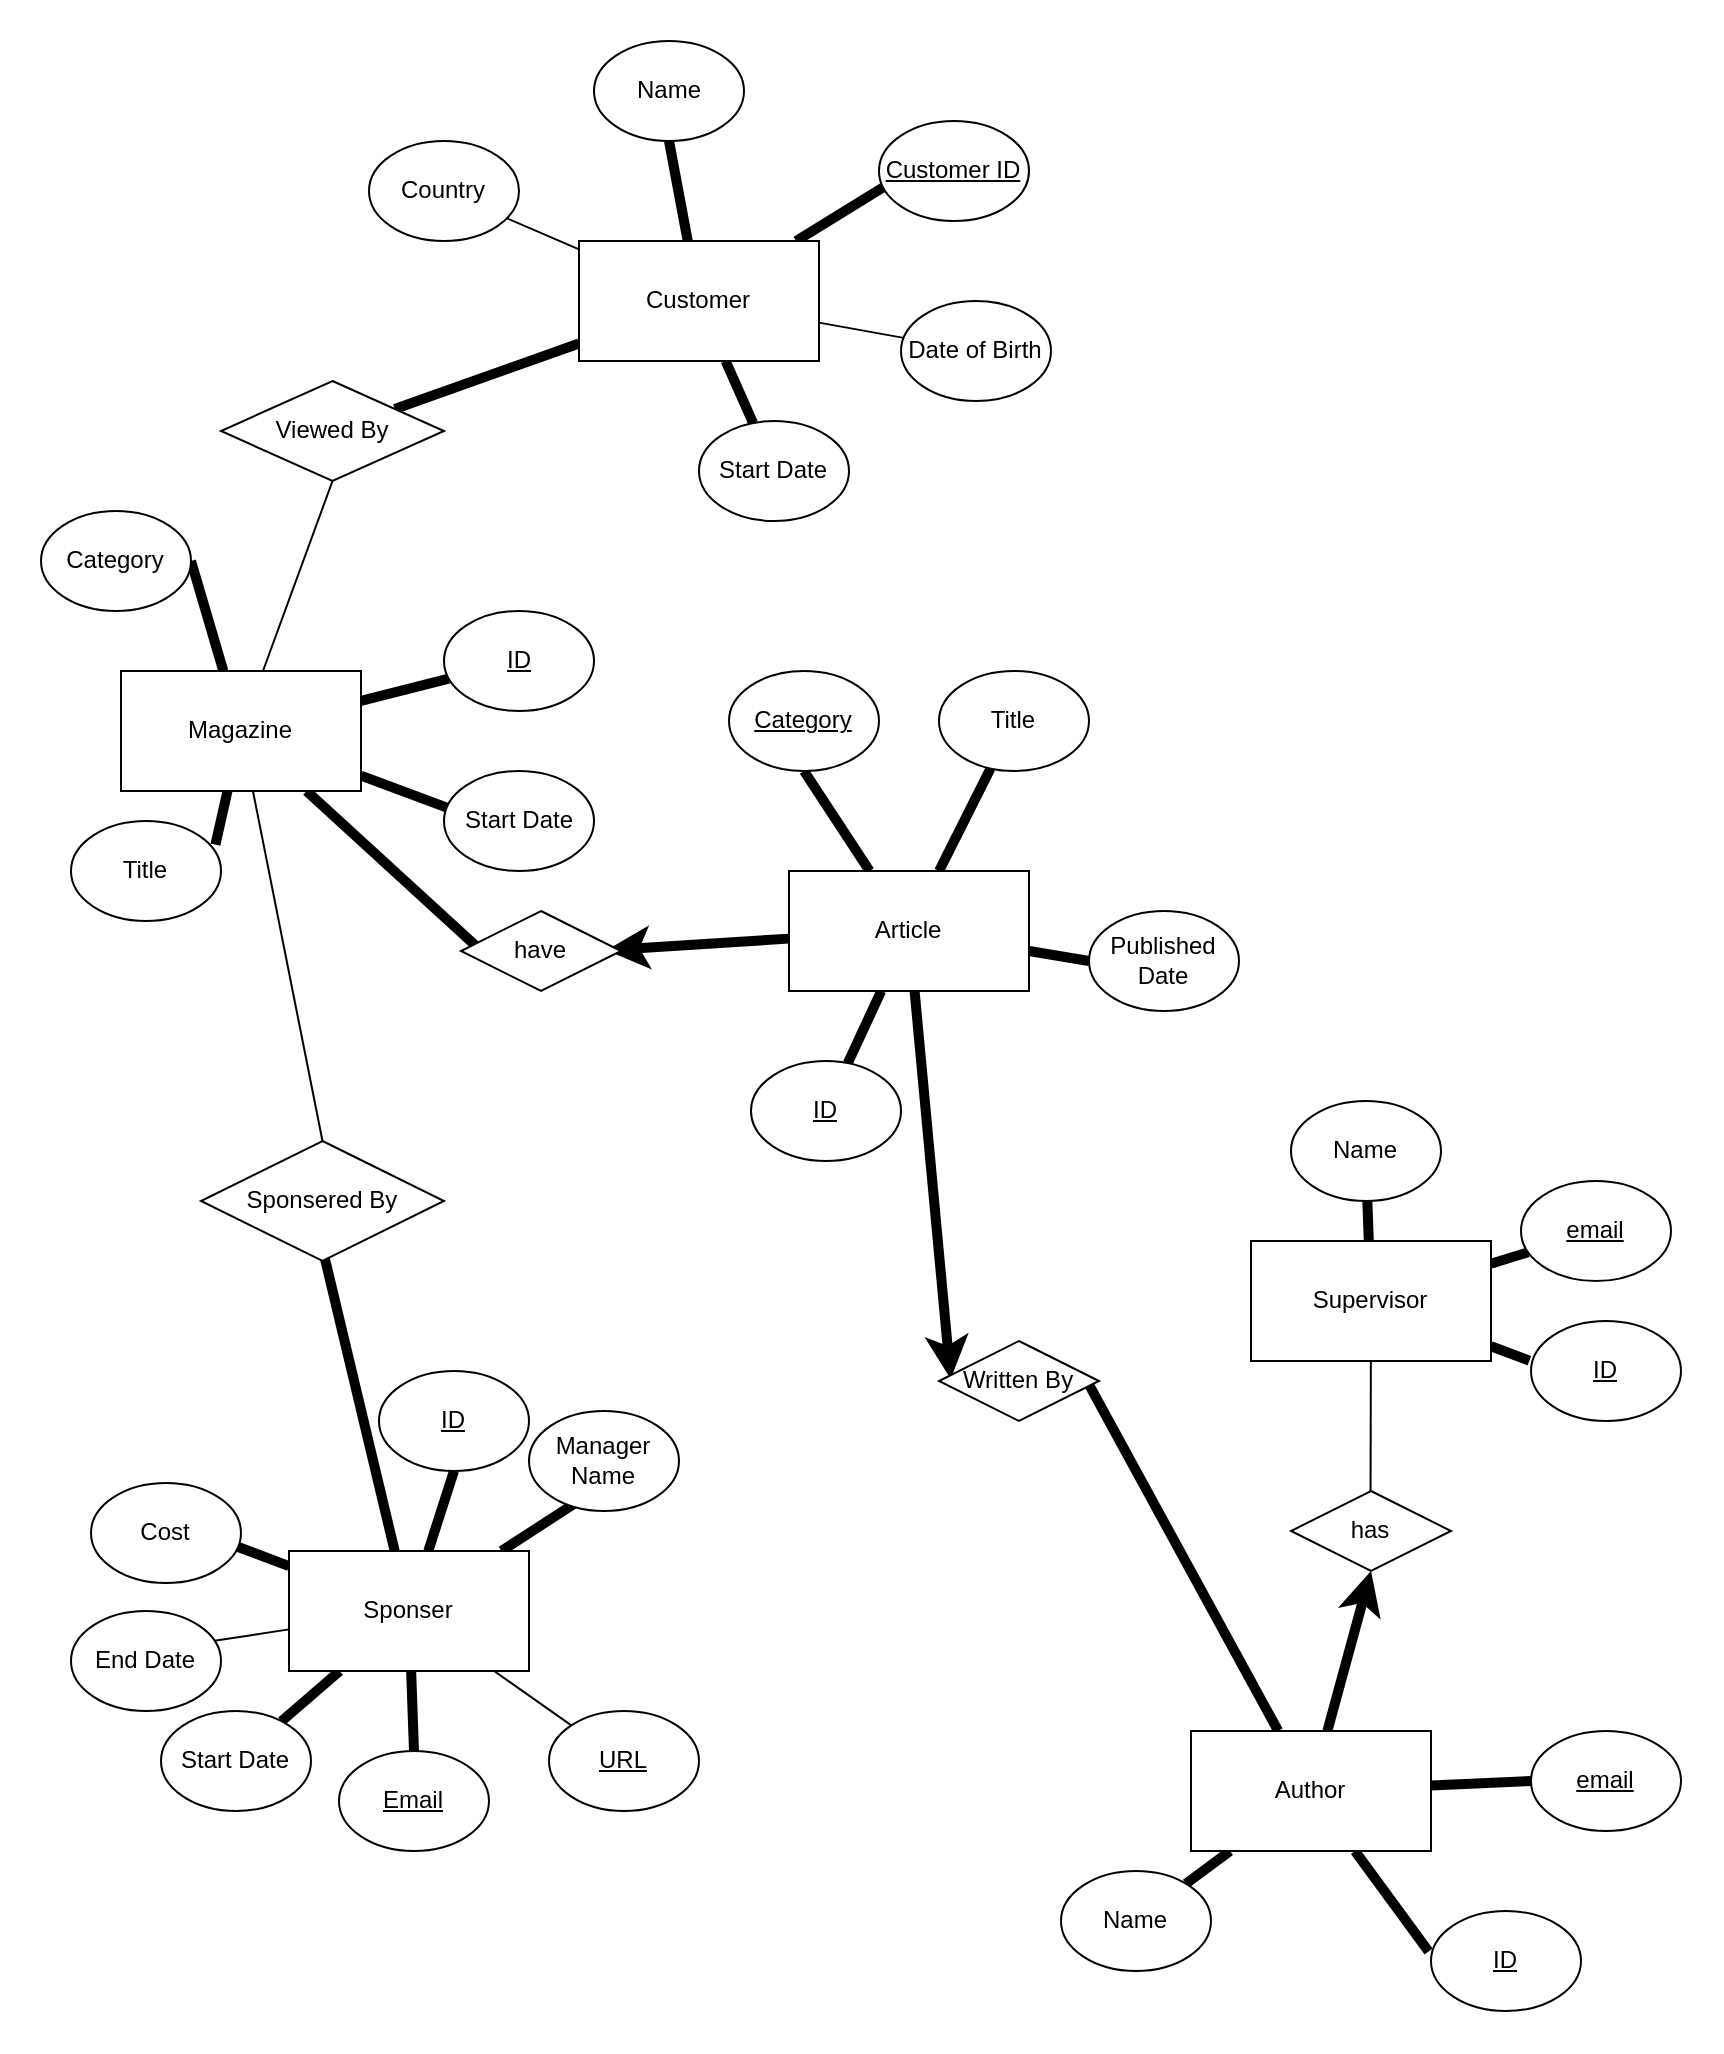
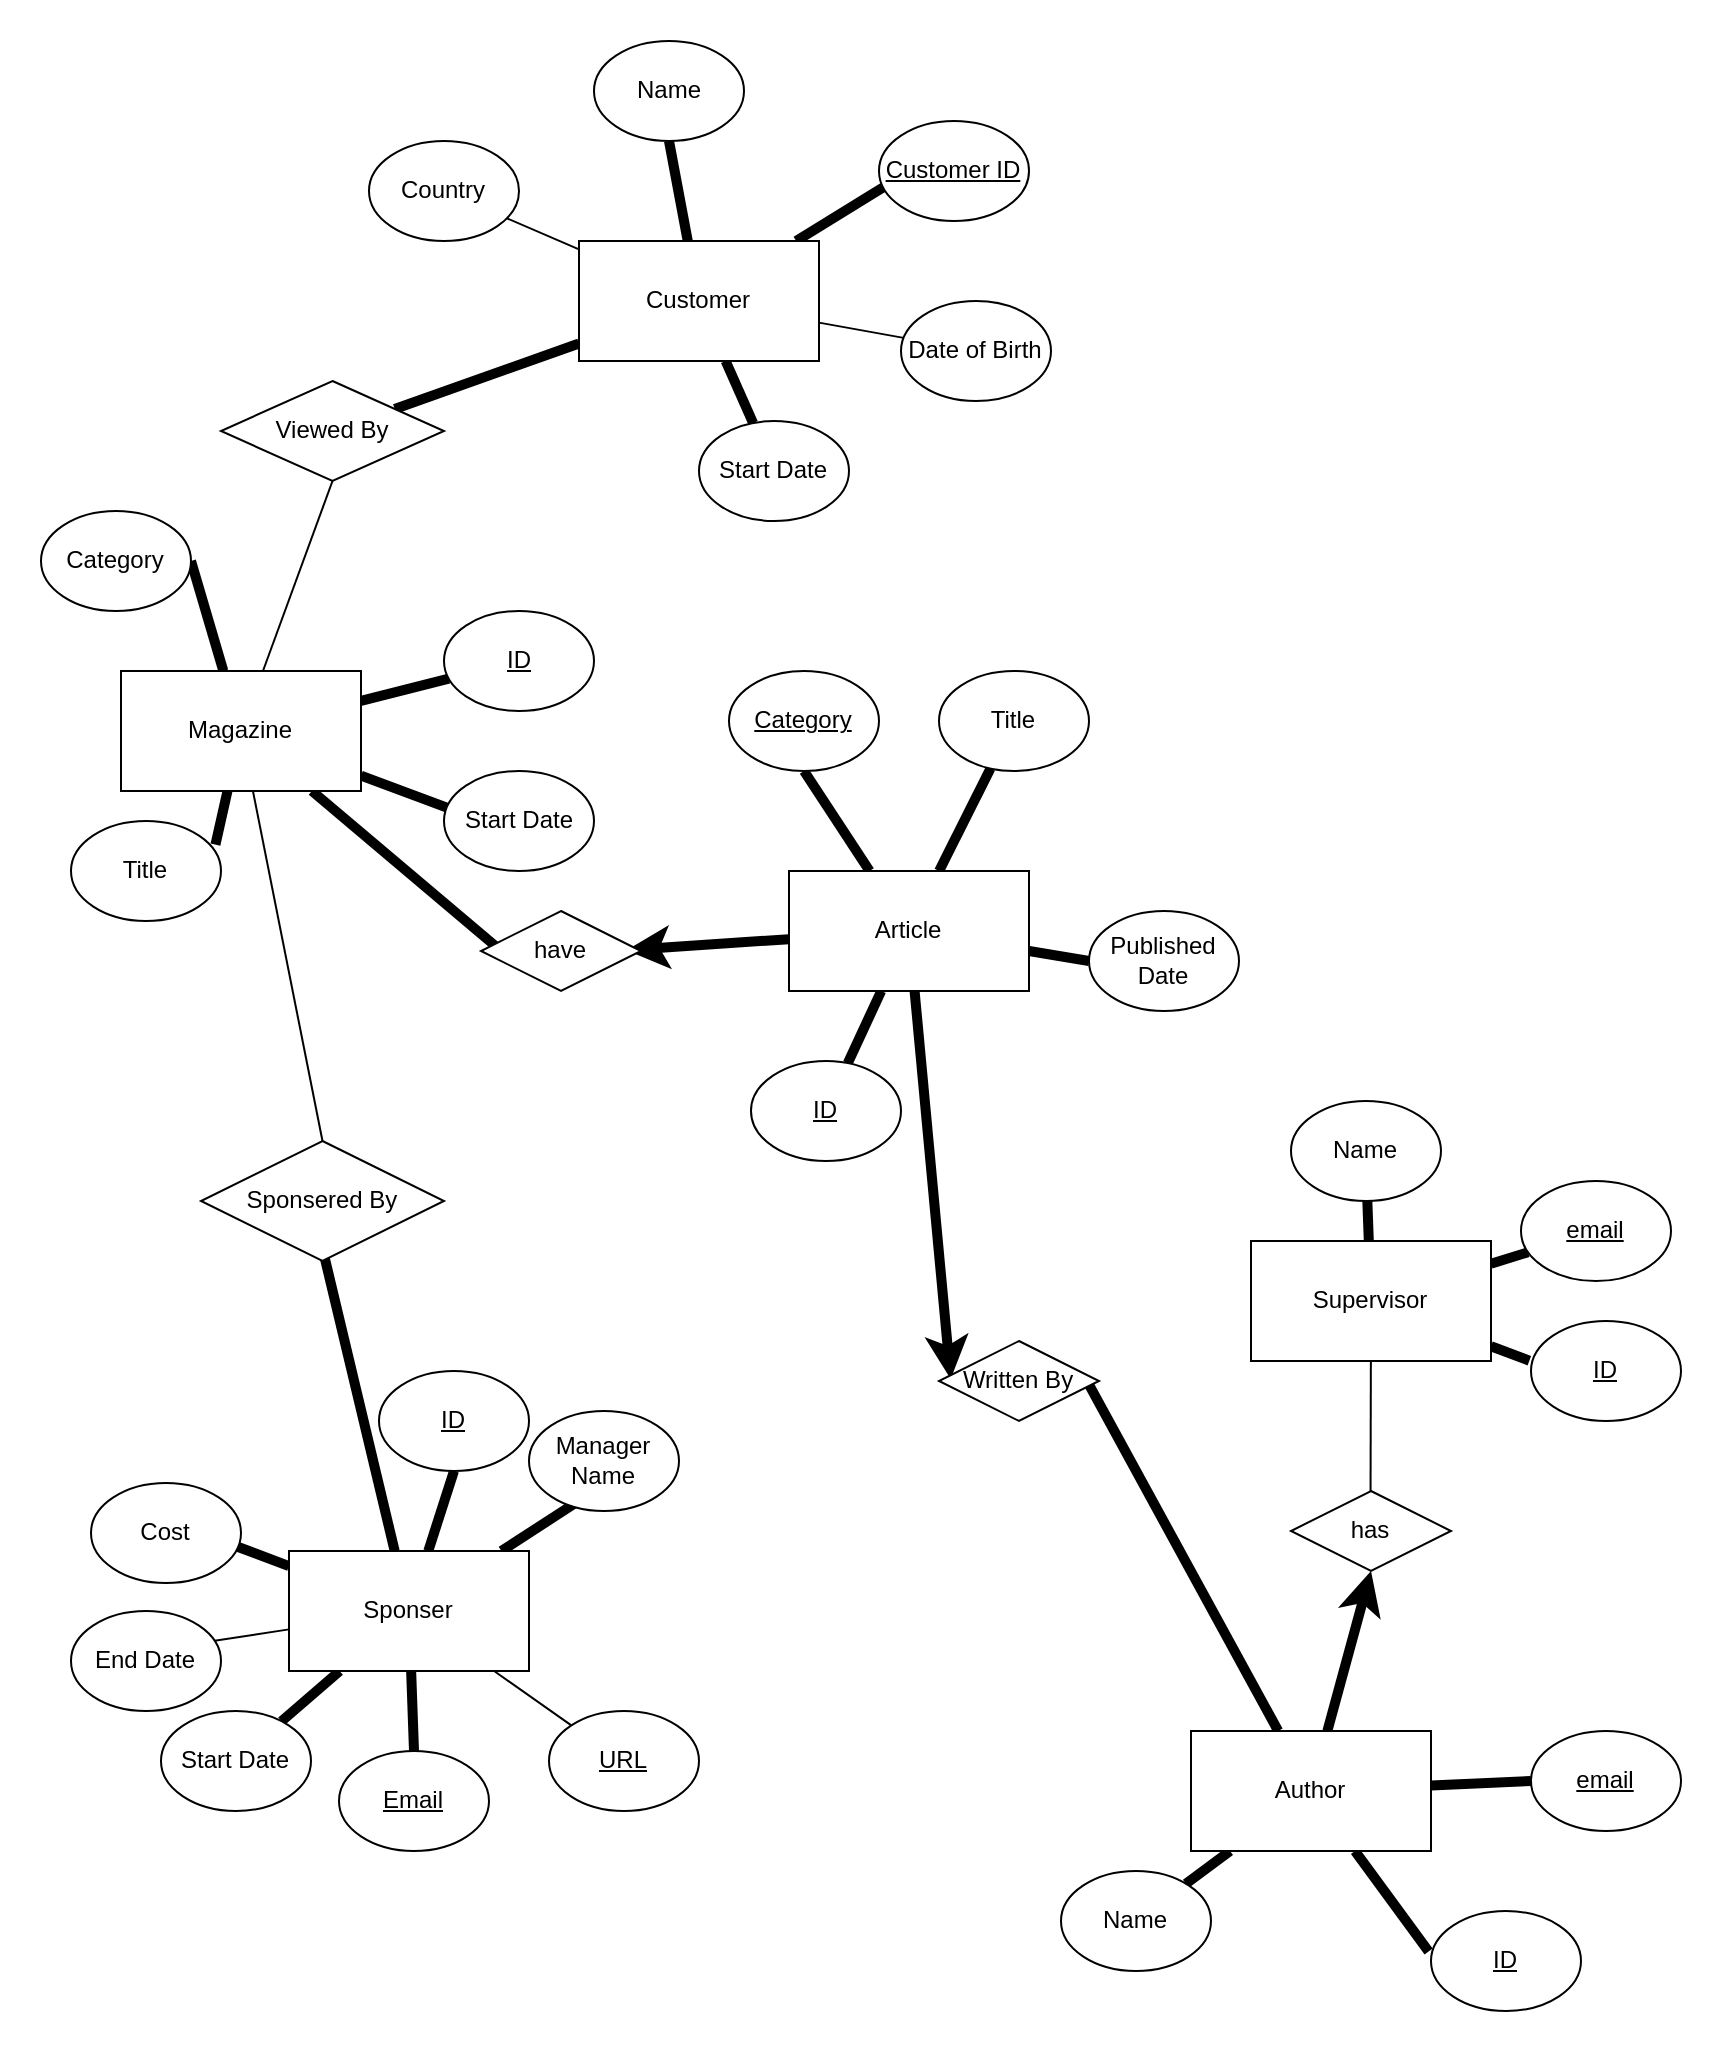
node "have": moved (541, 951) -> (561, 951)
